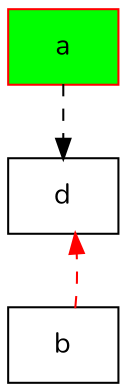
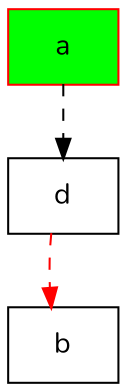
edge "b" -> "d": reversed
